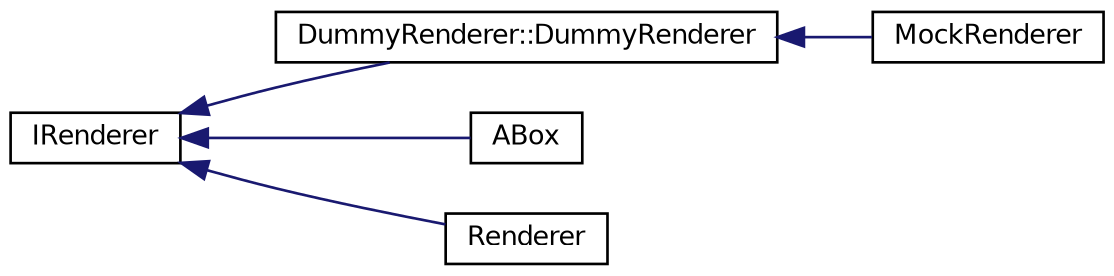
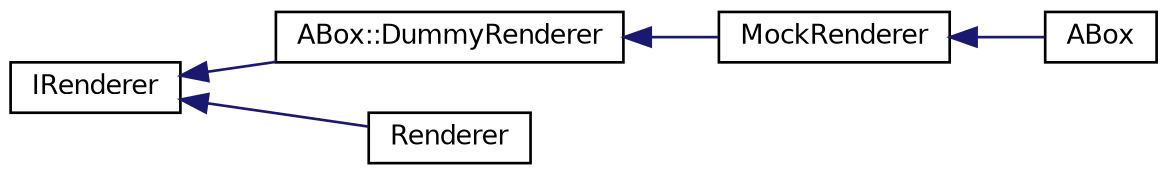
node "DummyRenderer::DummyRenderer": label "DummyRenderer::DummyRenderer" -> "ABox::DummyRenderer"
edge "ABox" -> "IRenderer": now "ABox" -> "MockRenderer"
